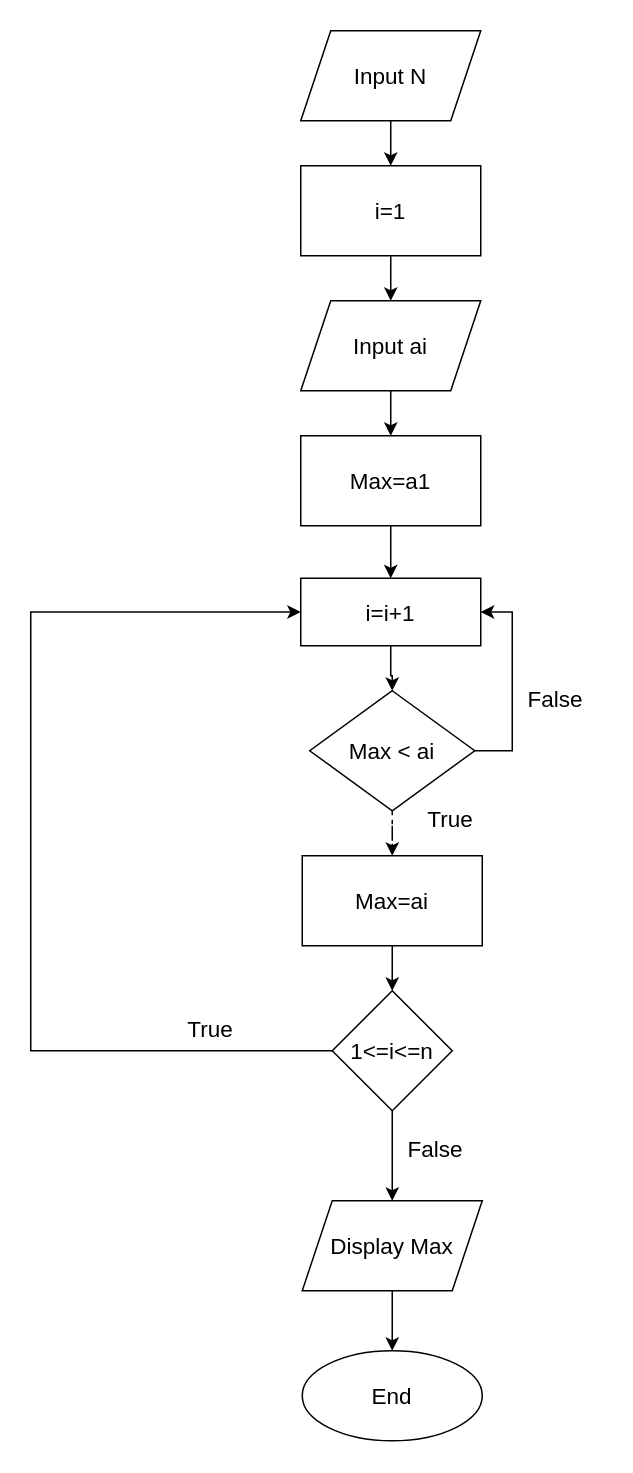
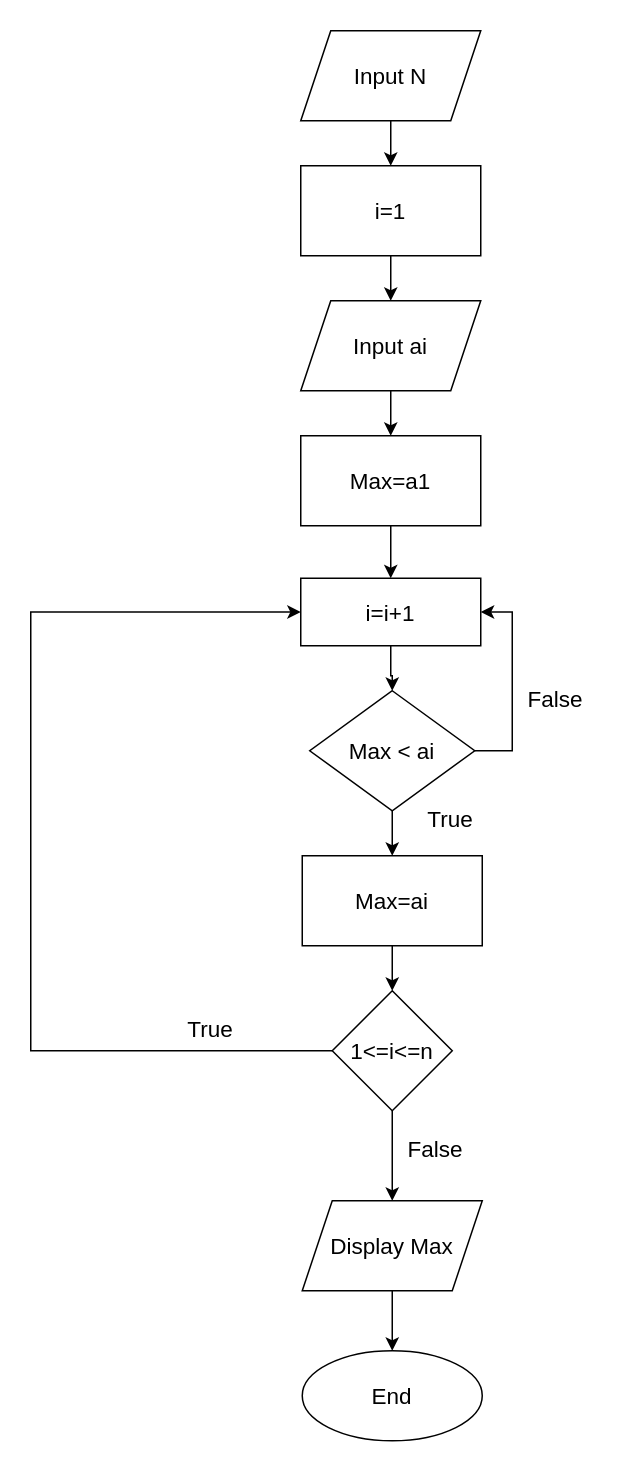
edge "Max < ai" -> "Max=ai": style dashed -> solid
